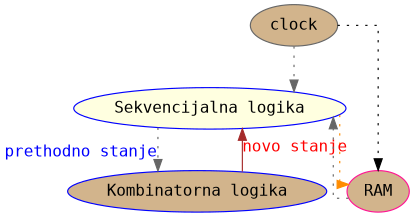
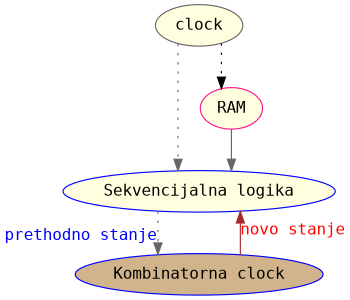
node "clock": fillcolor tan -> lightyellow
edge "Sekvencijalna logika" -> "RAM": removed
edge "RAM" -> "Sekvencijalna logika": style dotted -> solid
node "Kombinatorna logika": label "Kombinatorna logika" -> "Kombinatorna clock"
node "RAM": fillcolor tan -> lightyellow
